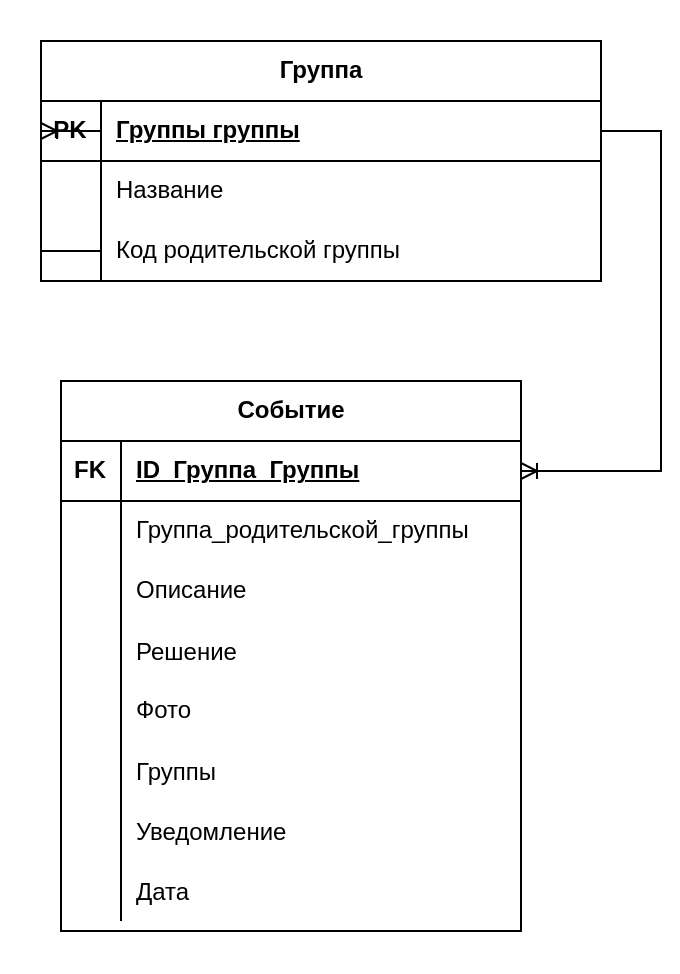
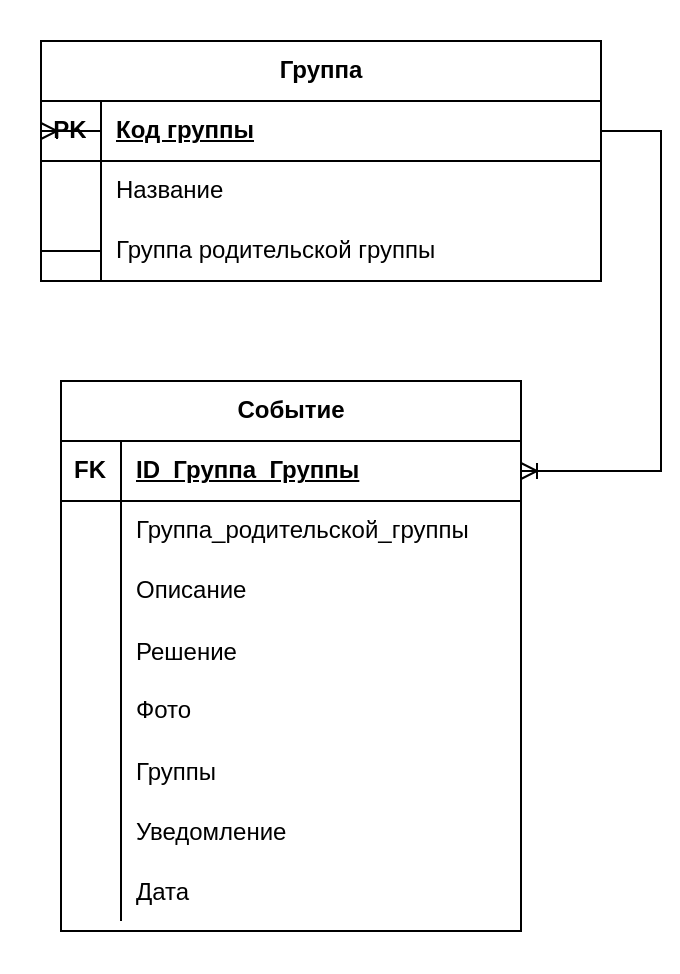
node "Группы группы": label "Группы группы" -> "Код группы"
node "Код родительской группы": label "Код родительской группы" -> "Группа родительской группы"
